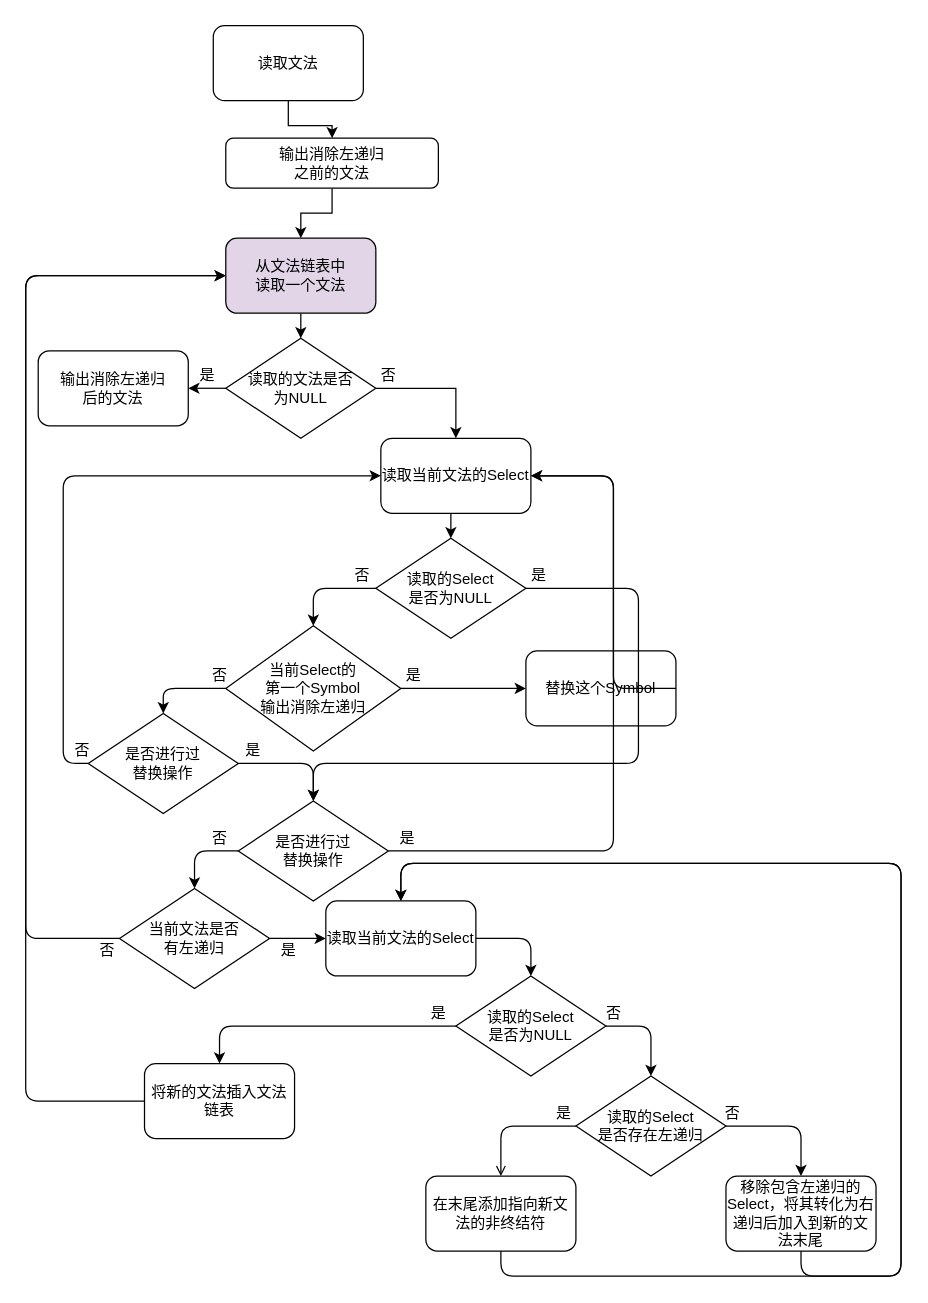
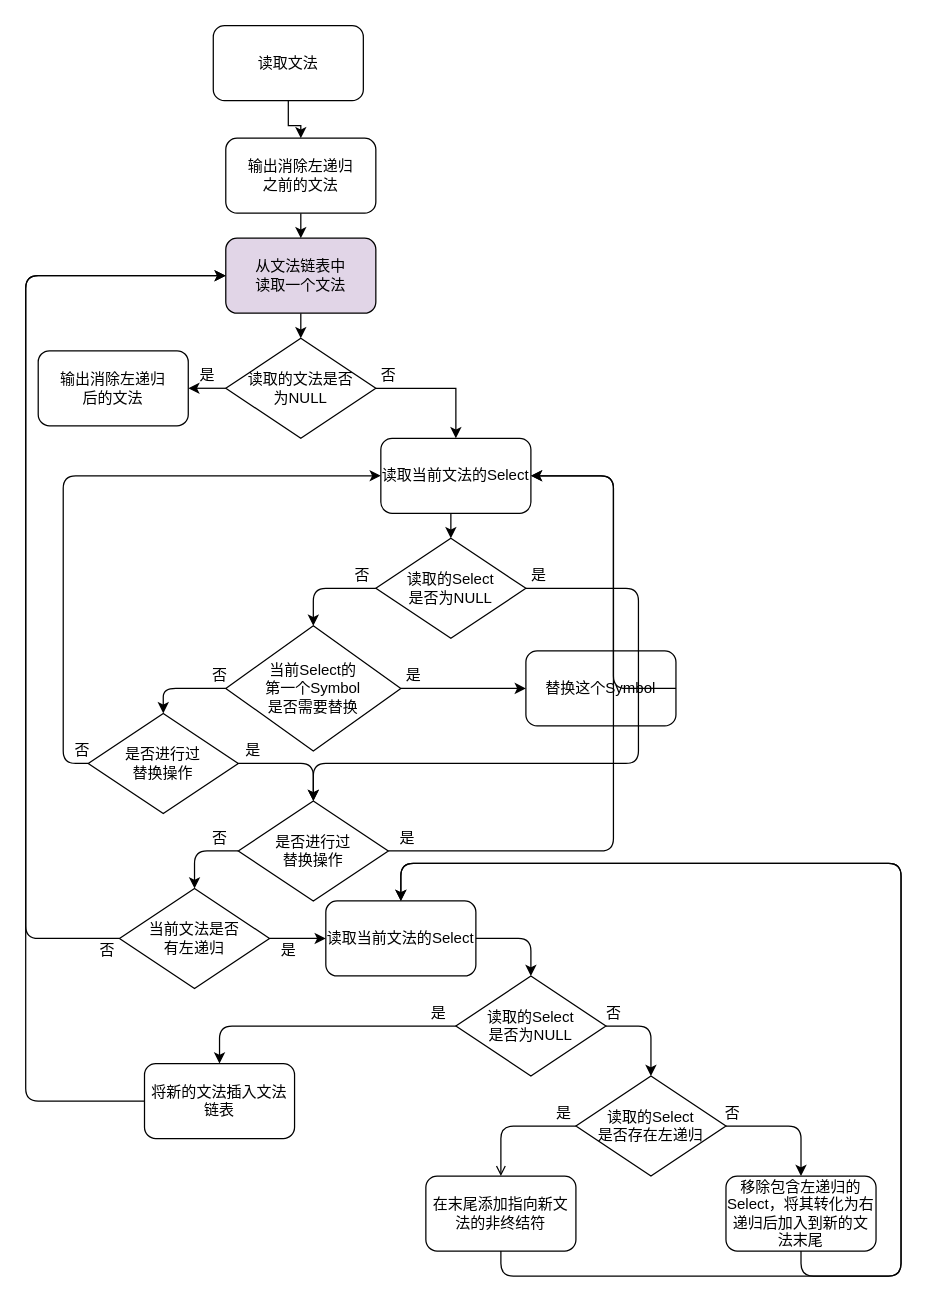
node "输出消除左递归 之前的文法": size 213x50 -> 150x75
node "当前Select的 第一个Symbol 输出消除左递归": label "当前Select的 第一个Symbol 输出消除左递归" -> "当前Select的 第一个Symbol 是否需要替换"
